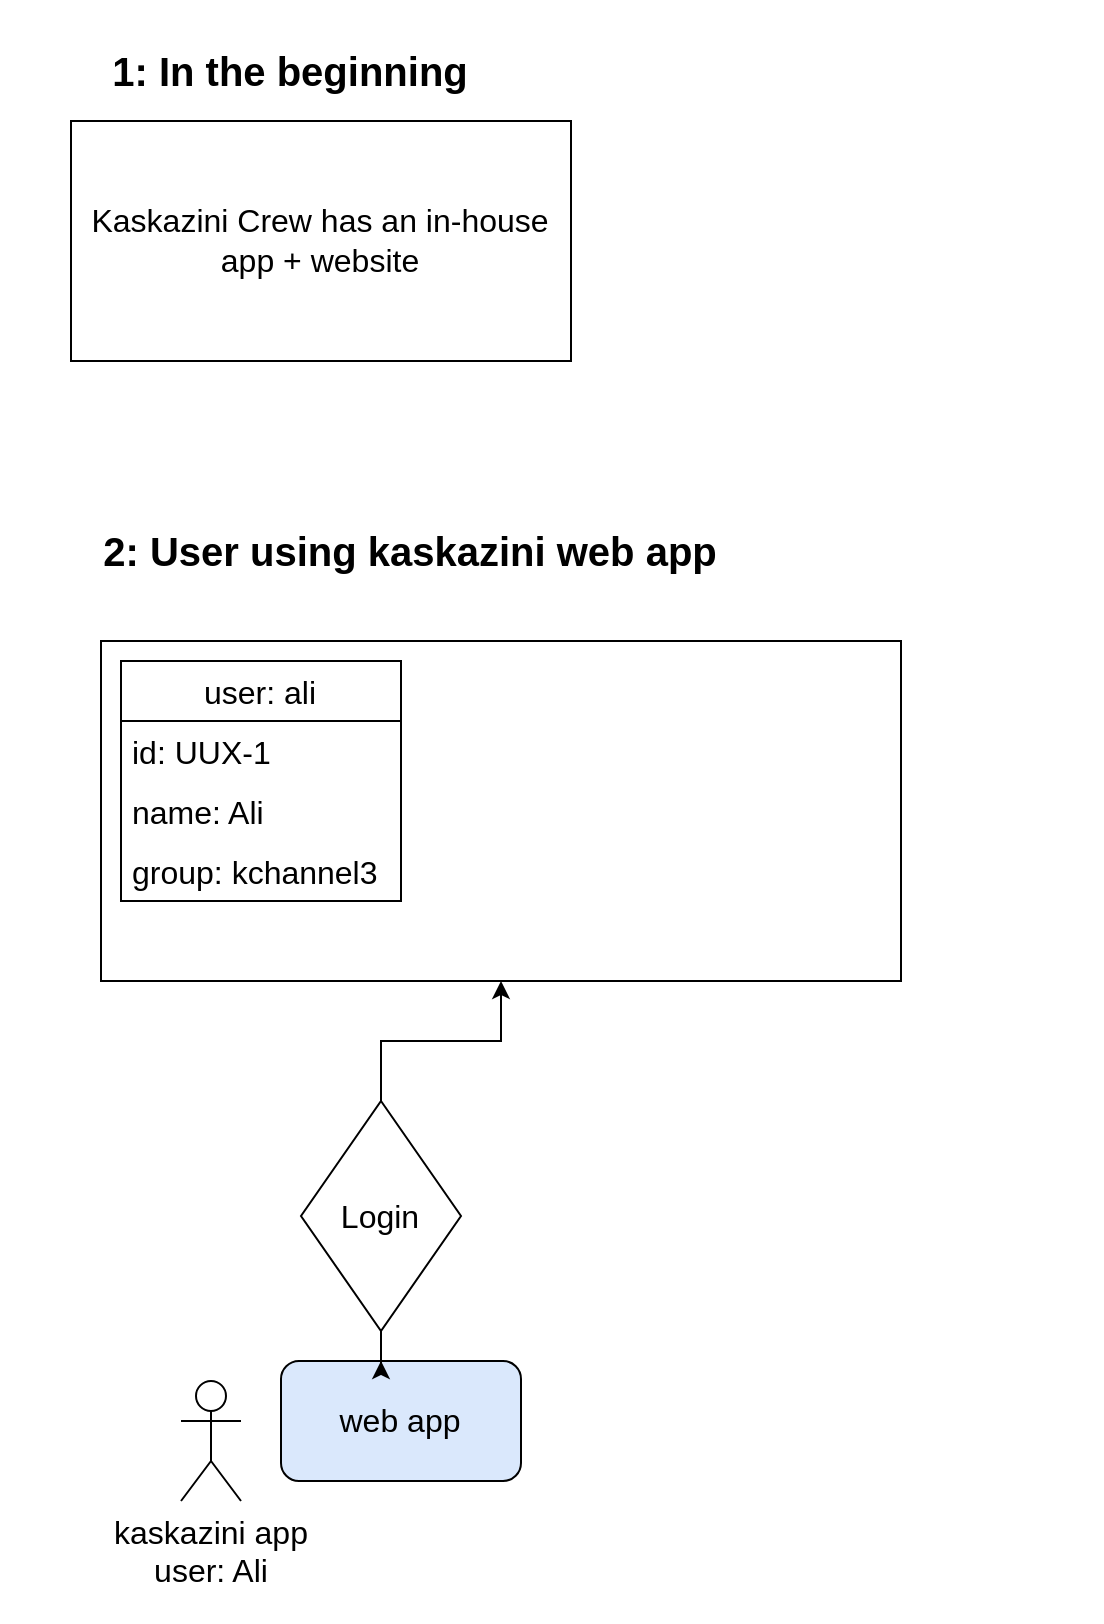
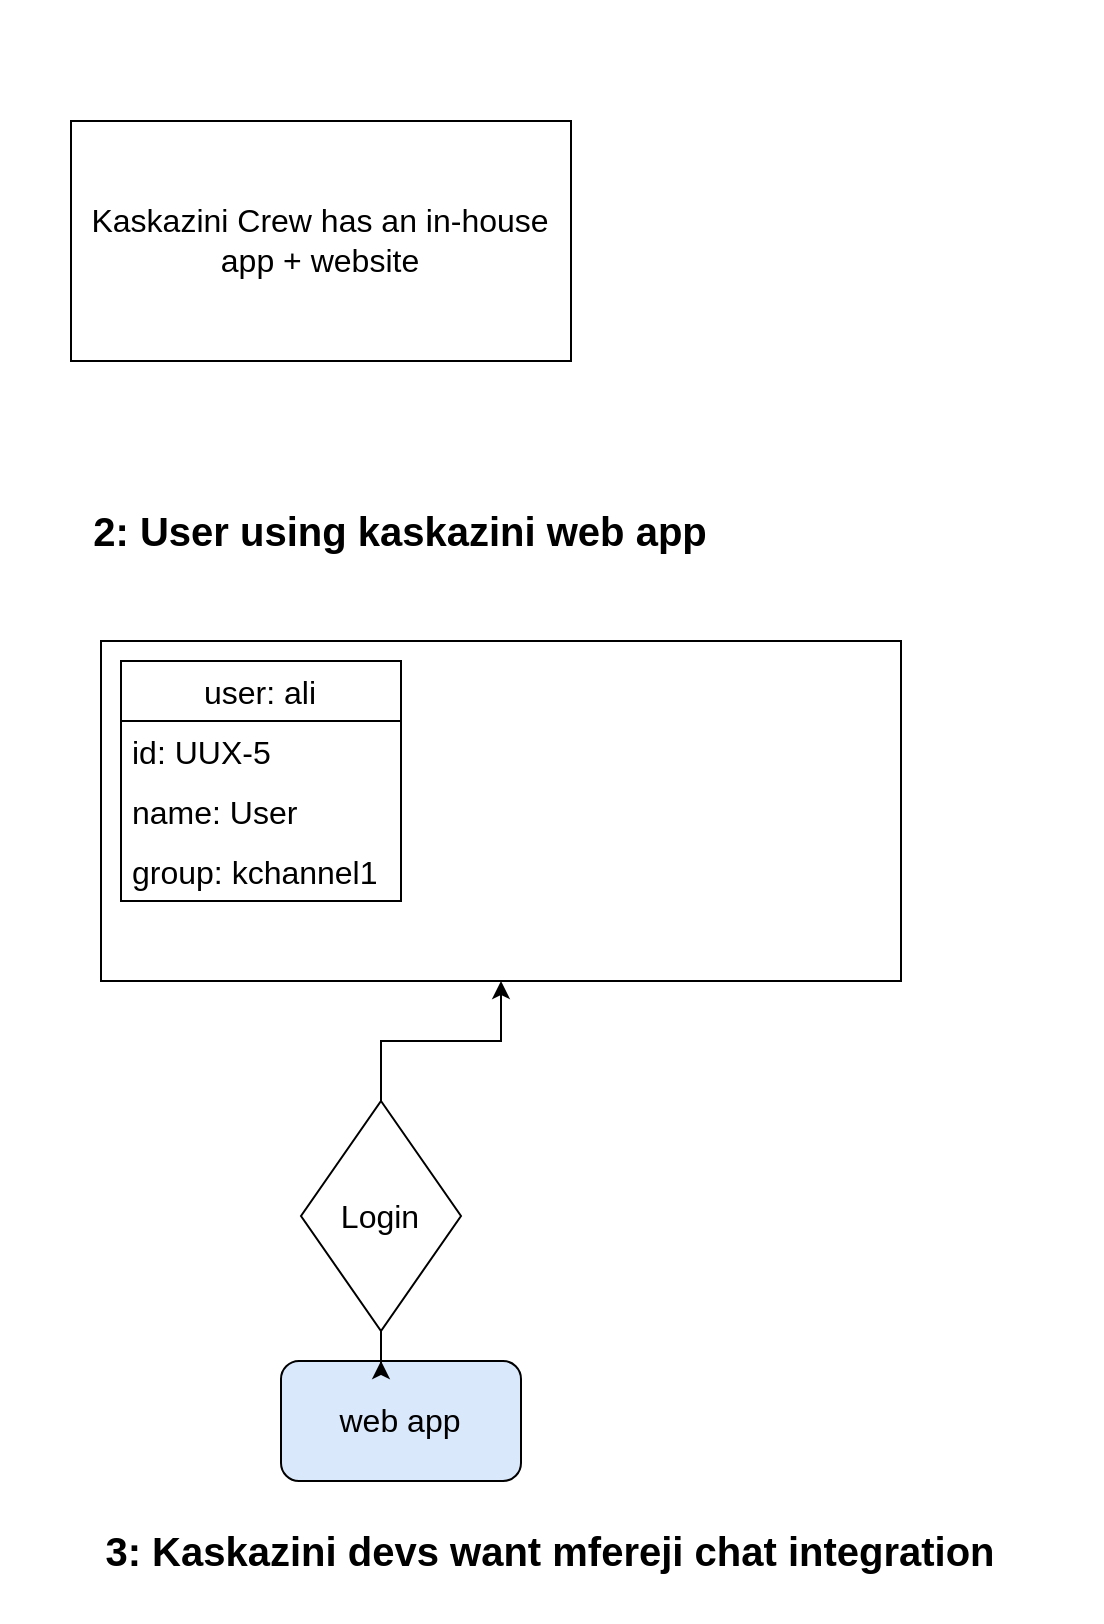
node "1: In the beginning": removed
node "2: User using kaskazini web app": moved (411, 551) -> (401, 531)
node "id: UUX-1": label "id: UUX-1" -> "id: UUX-5"
node "name: Ali": label "name: Ali" -> "name: User"
node "group: kchannel3": label "group: kchannel3" -> "group: kchannel1"
node "kaskazini app user: Ali": removed
node "3: Kaskazini devs want mfereji chat integration": added
